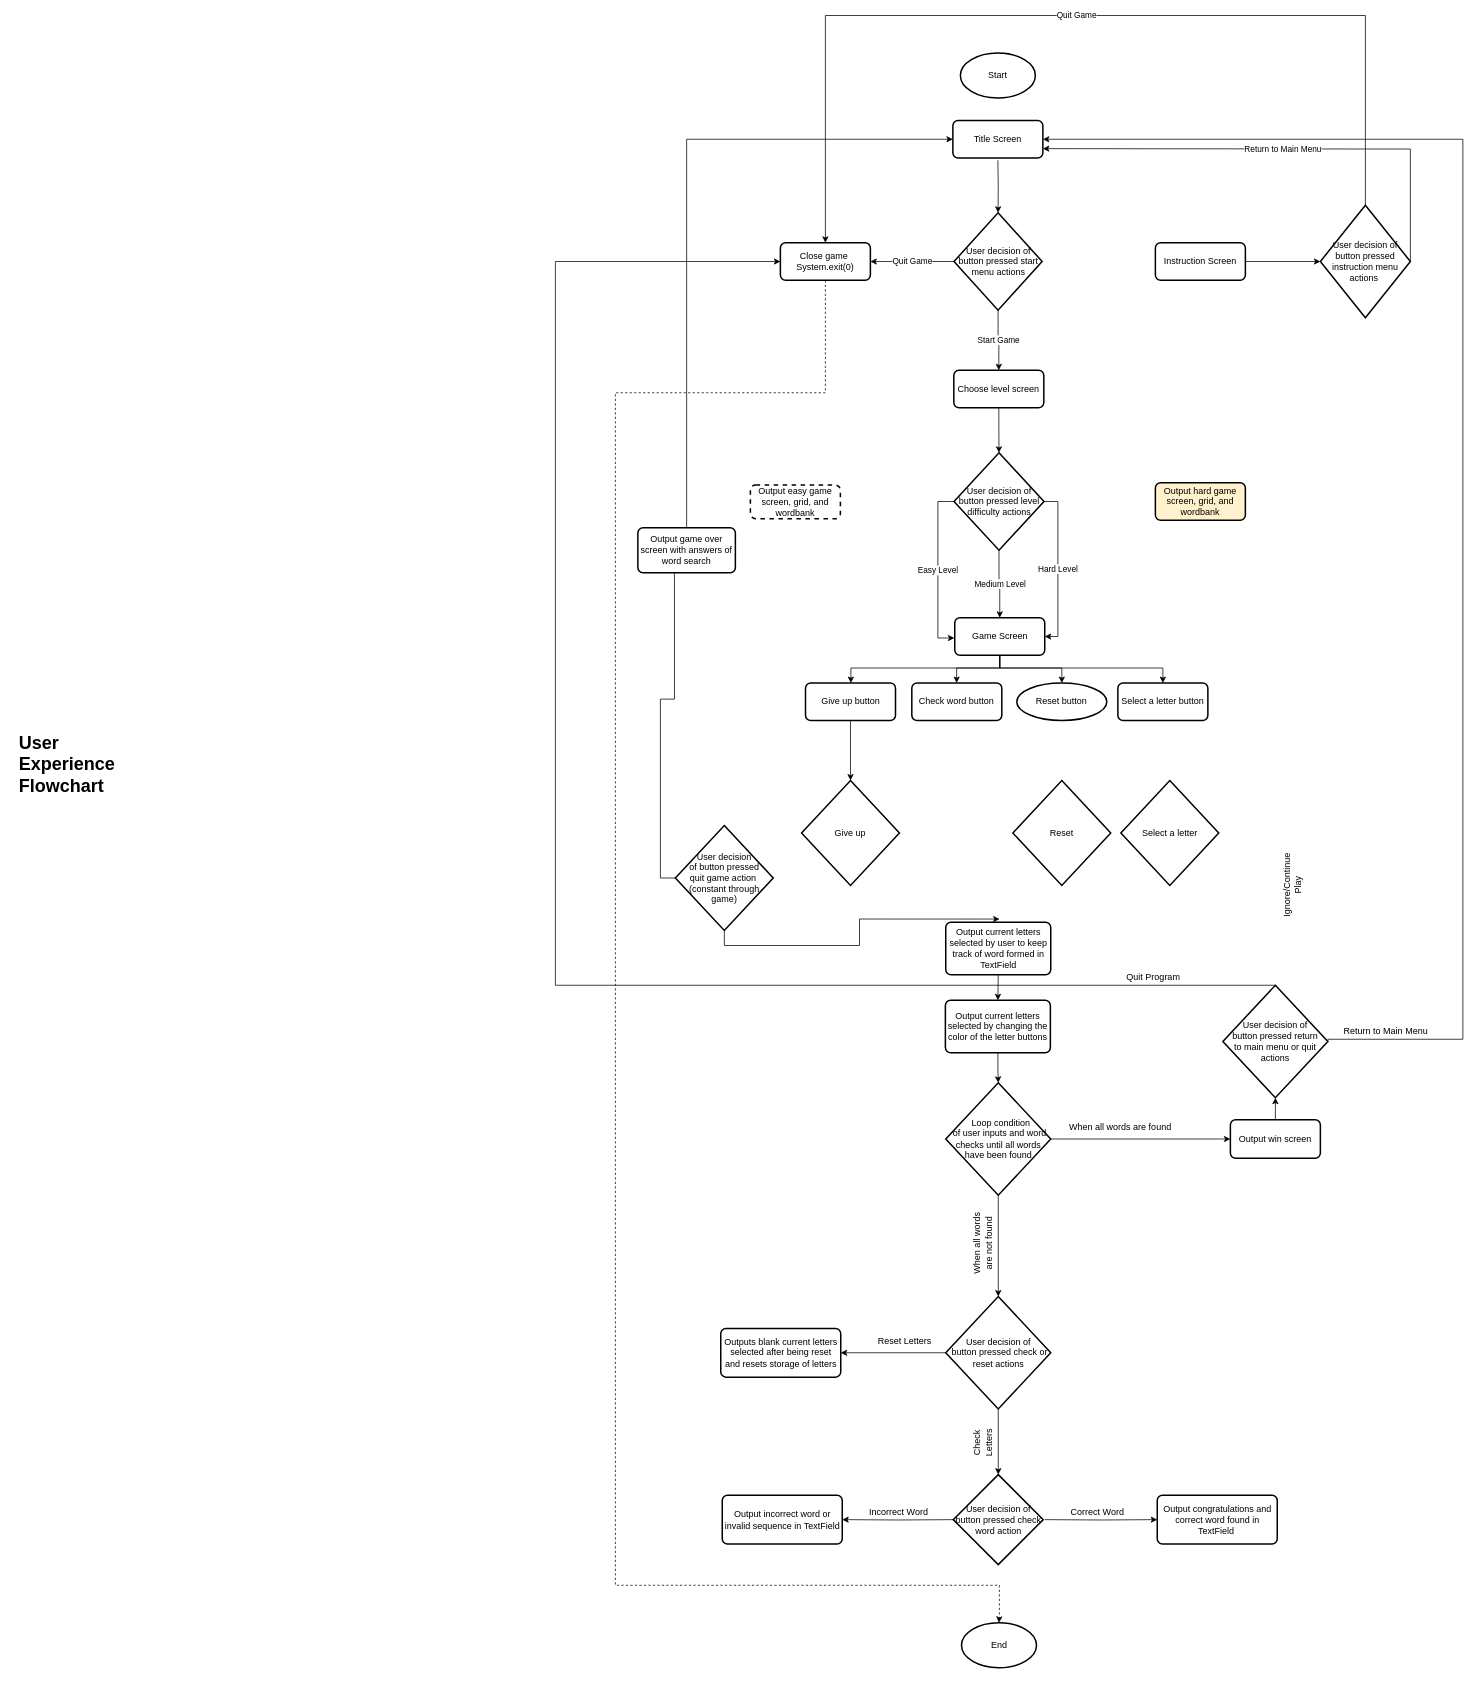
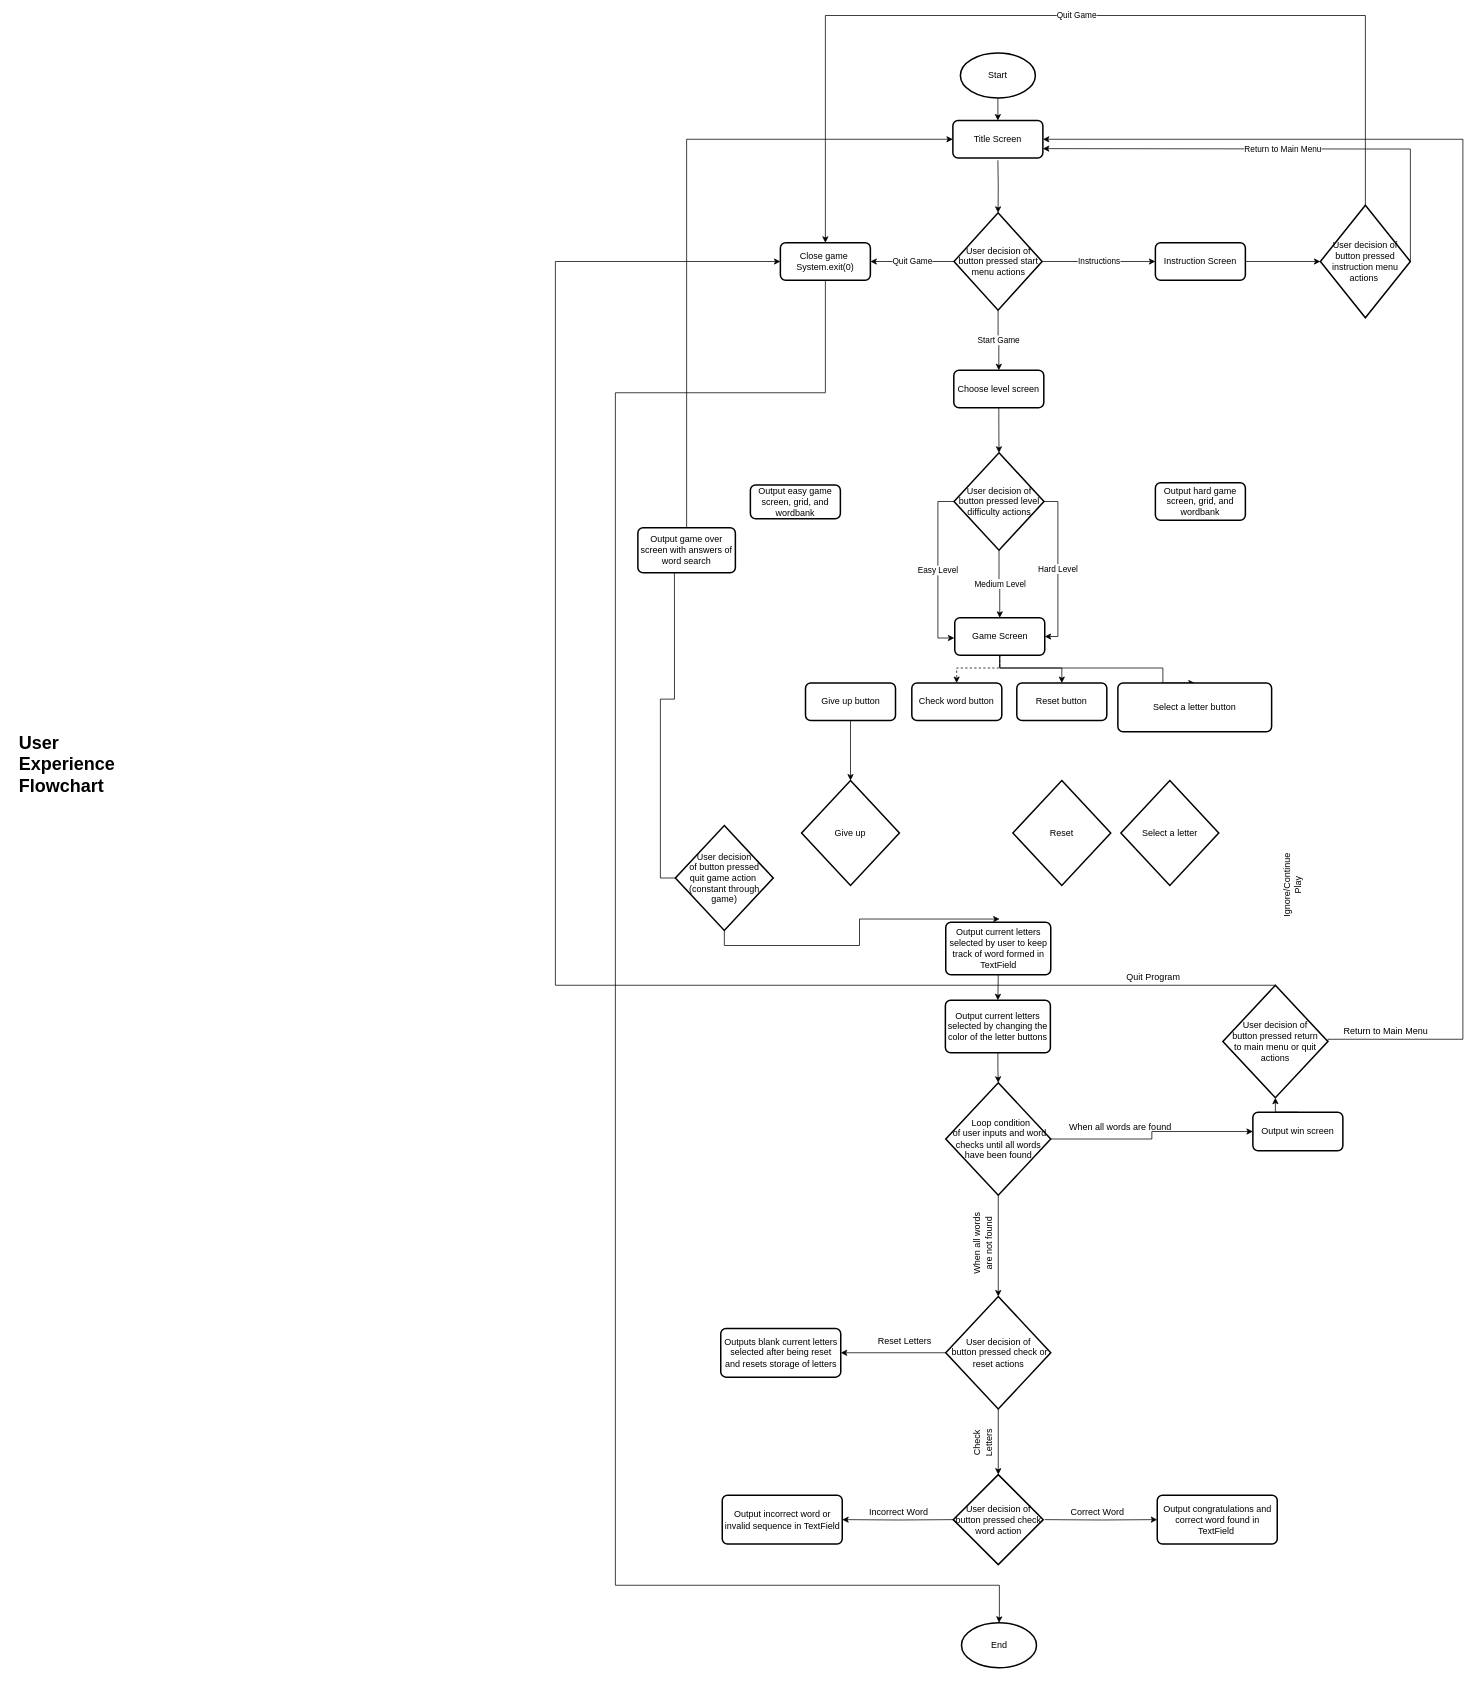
edge "Start" -> "Title Screen": added
edge "User decision of button pressed start menu actions" -> "Instruction Screen": added, label "Instructions"
node "Output hard game screen, grid, and wordbank": fillcolor #fff2cc -> #ffffff
node "Output easy game screen, grid, and wordbank": style dashed -> solid
edge "Game Screen" -> "Give up button": removed
edge "Game Screen" -> "Check word button": style solid -> dashed
node "Reset button": shape ellipse -> rounded rectangle
node "Select a letter button": size 90x38 -> 154x49
edge "Close game System.exit(0)" -> "End": style dashed -> solid
node "Output win screen": moved (1275, 1139) -> (1298, 1131)
